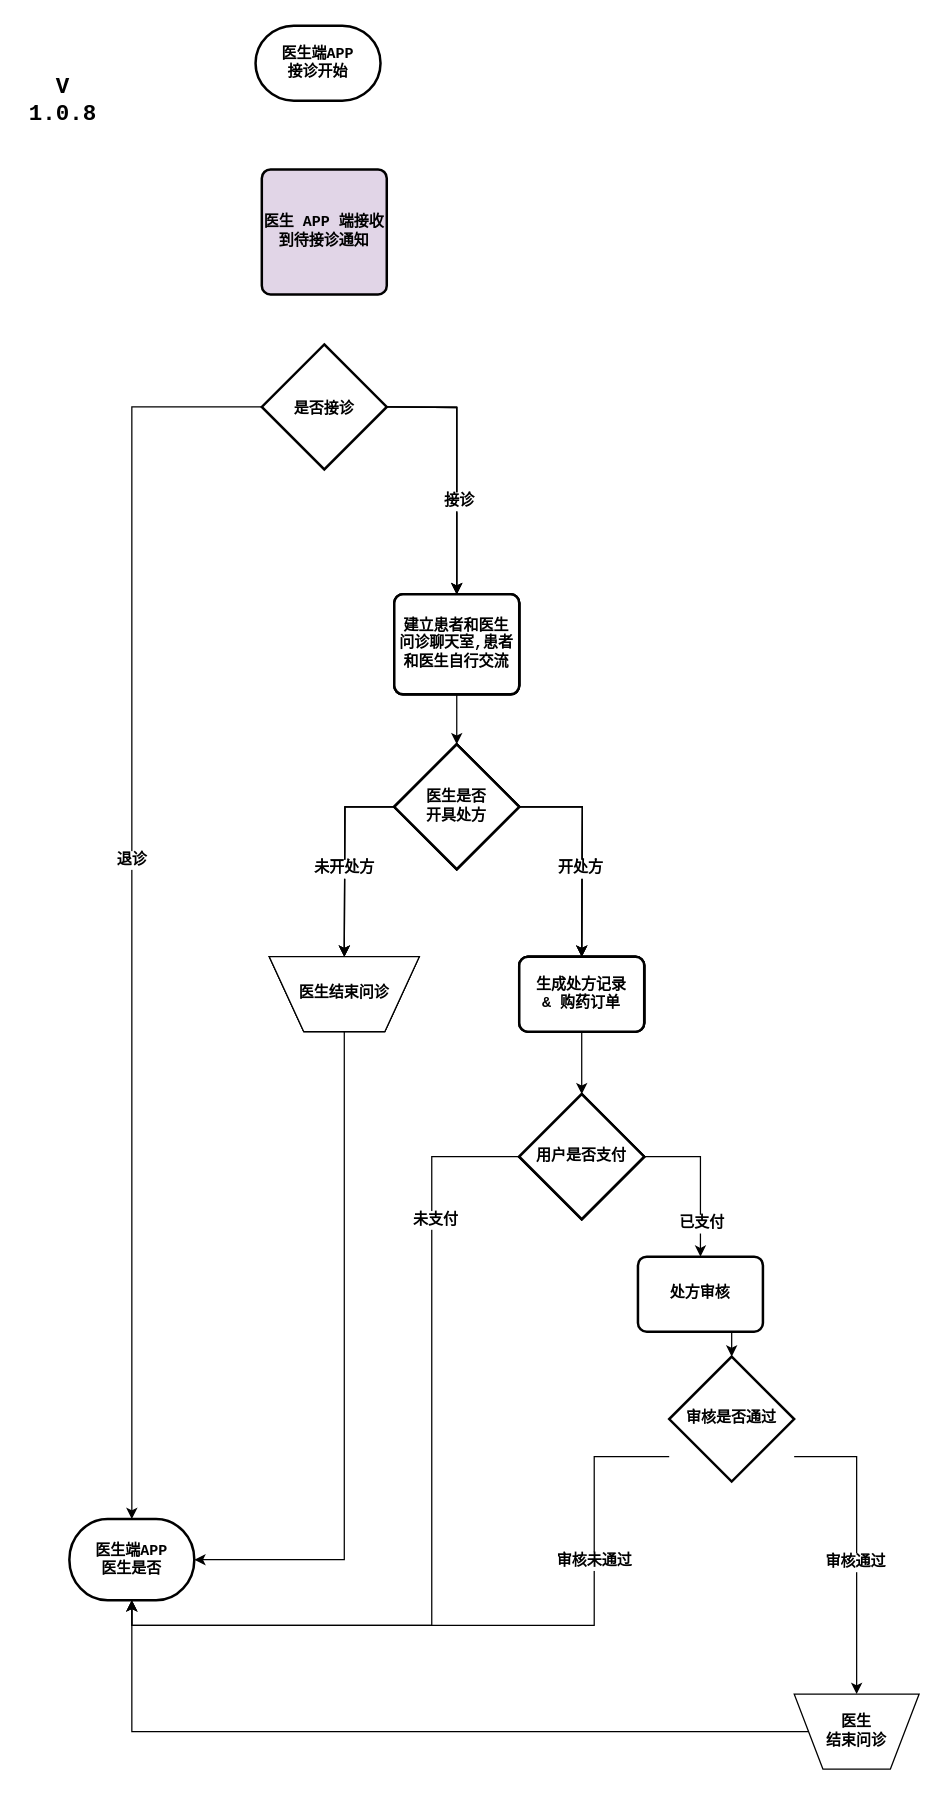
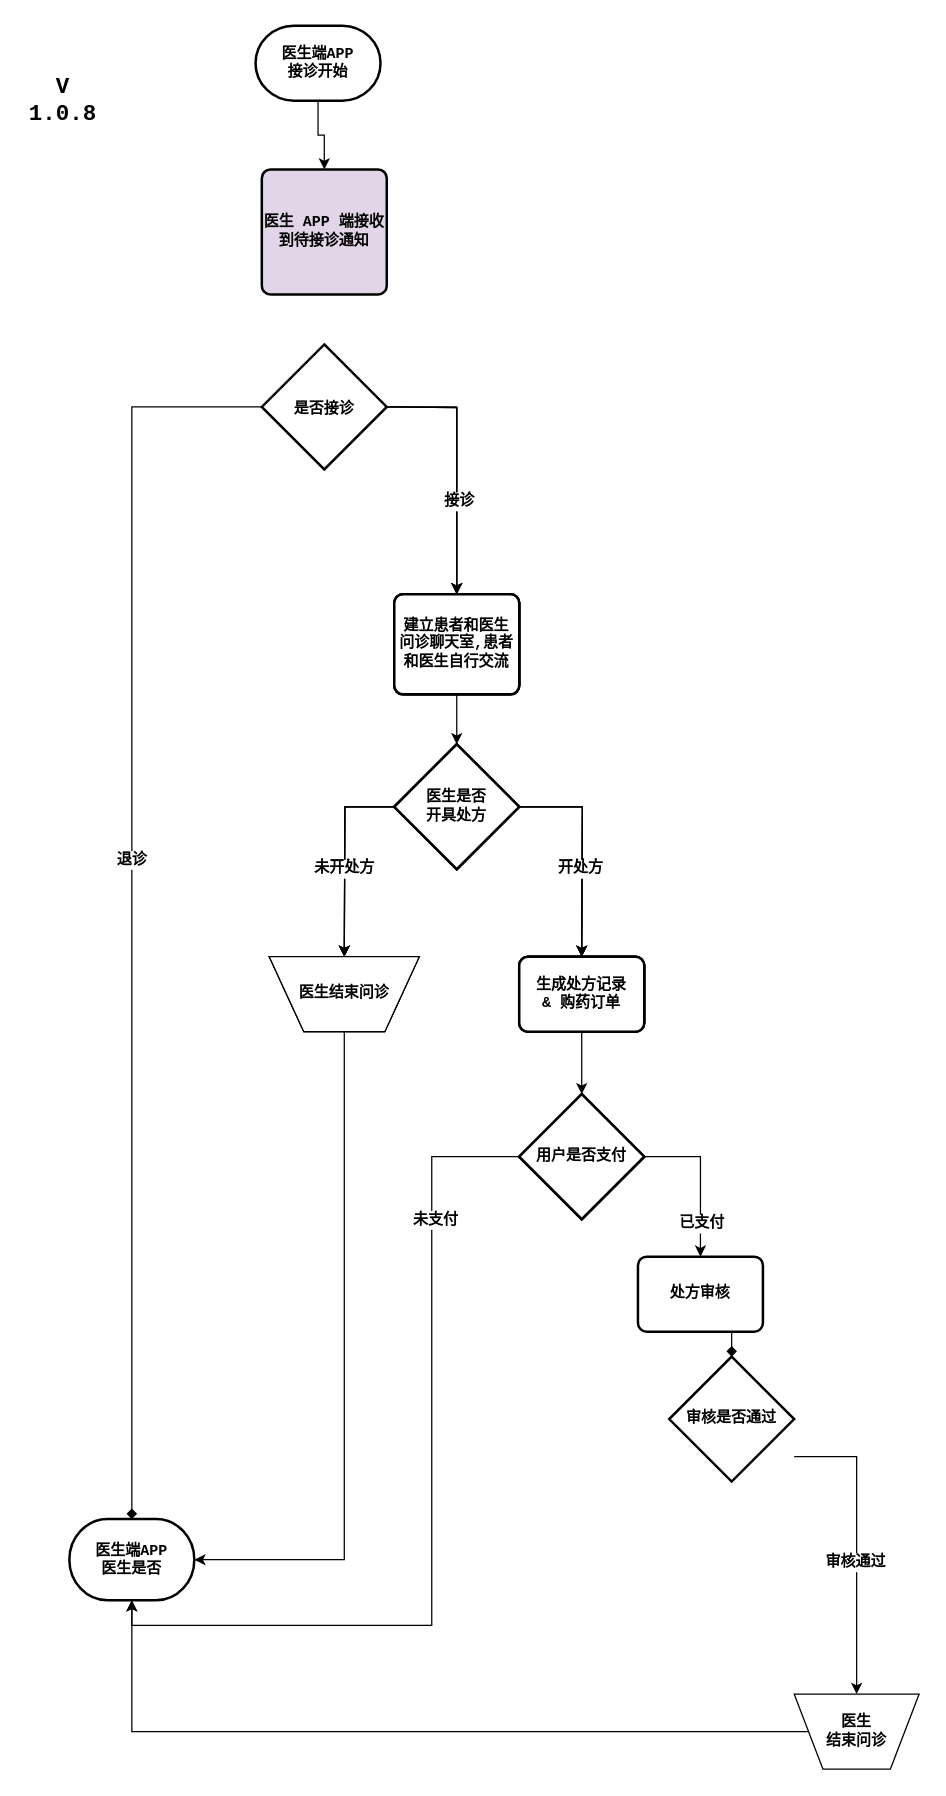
edge "医生端APP 接诊开始" -> "医生 APP 端接收到待接诊通知": added
edge "处方审核" -> "审核是否通过": arrowhead classic -> diamond
edge "是否接诊" -> "医生端APP 医生是否": arrowhead classic -> diamond
edge "审核是否通过" -> "医生端APP 医生是否": removed, label "审核未通过"
